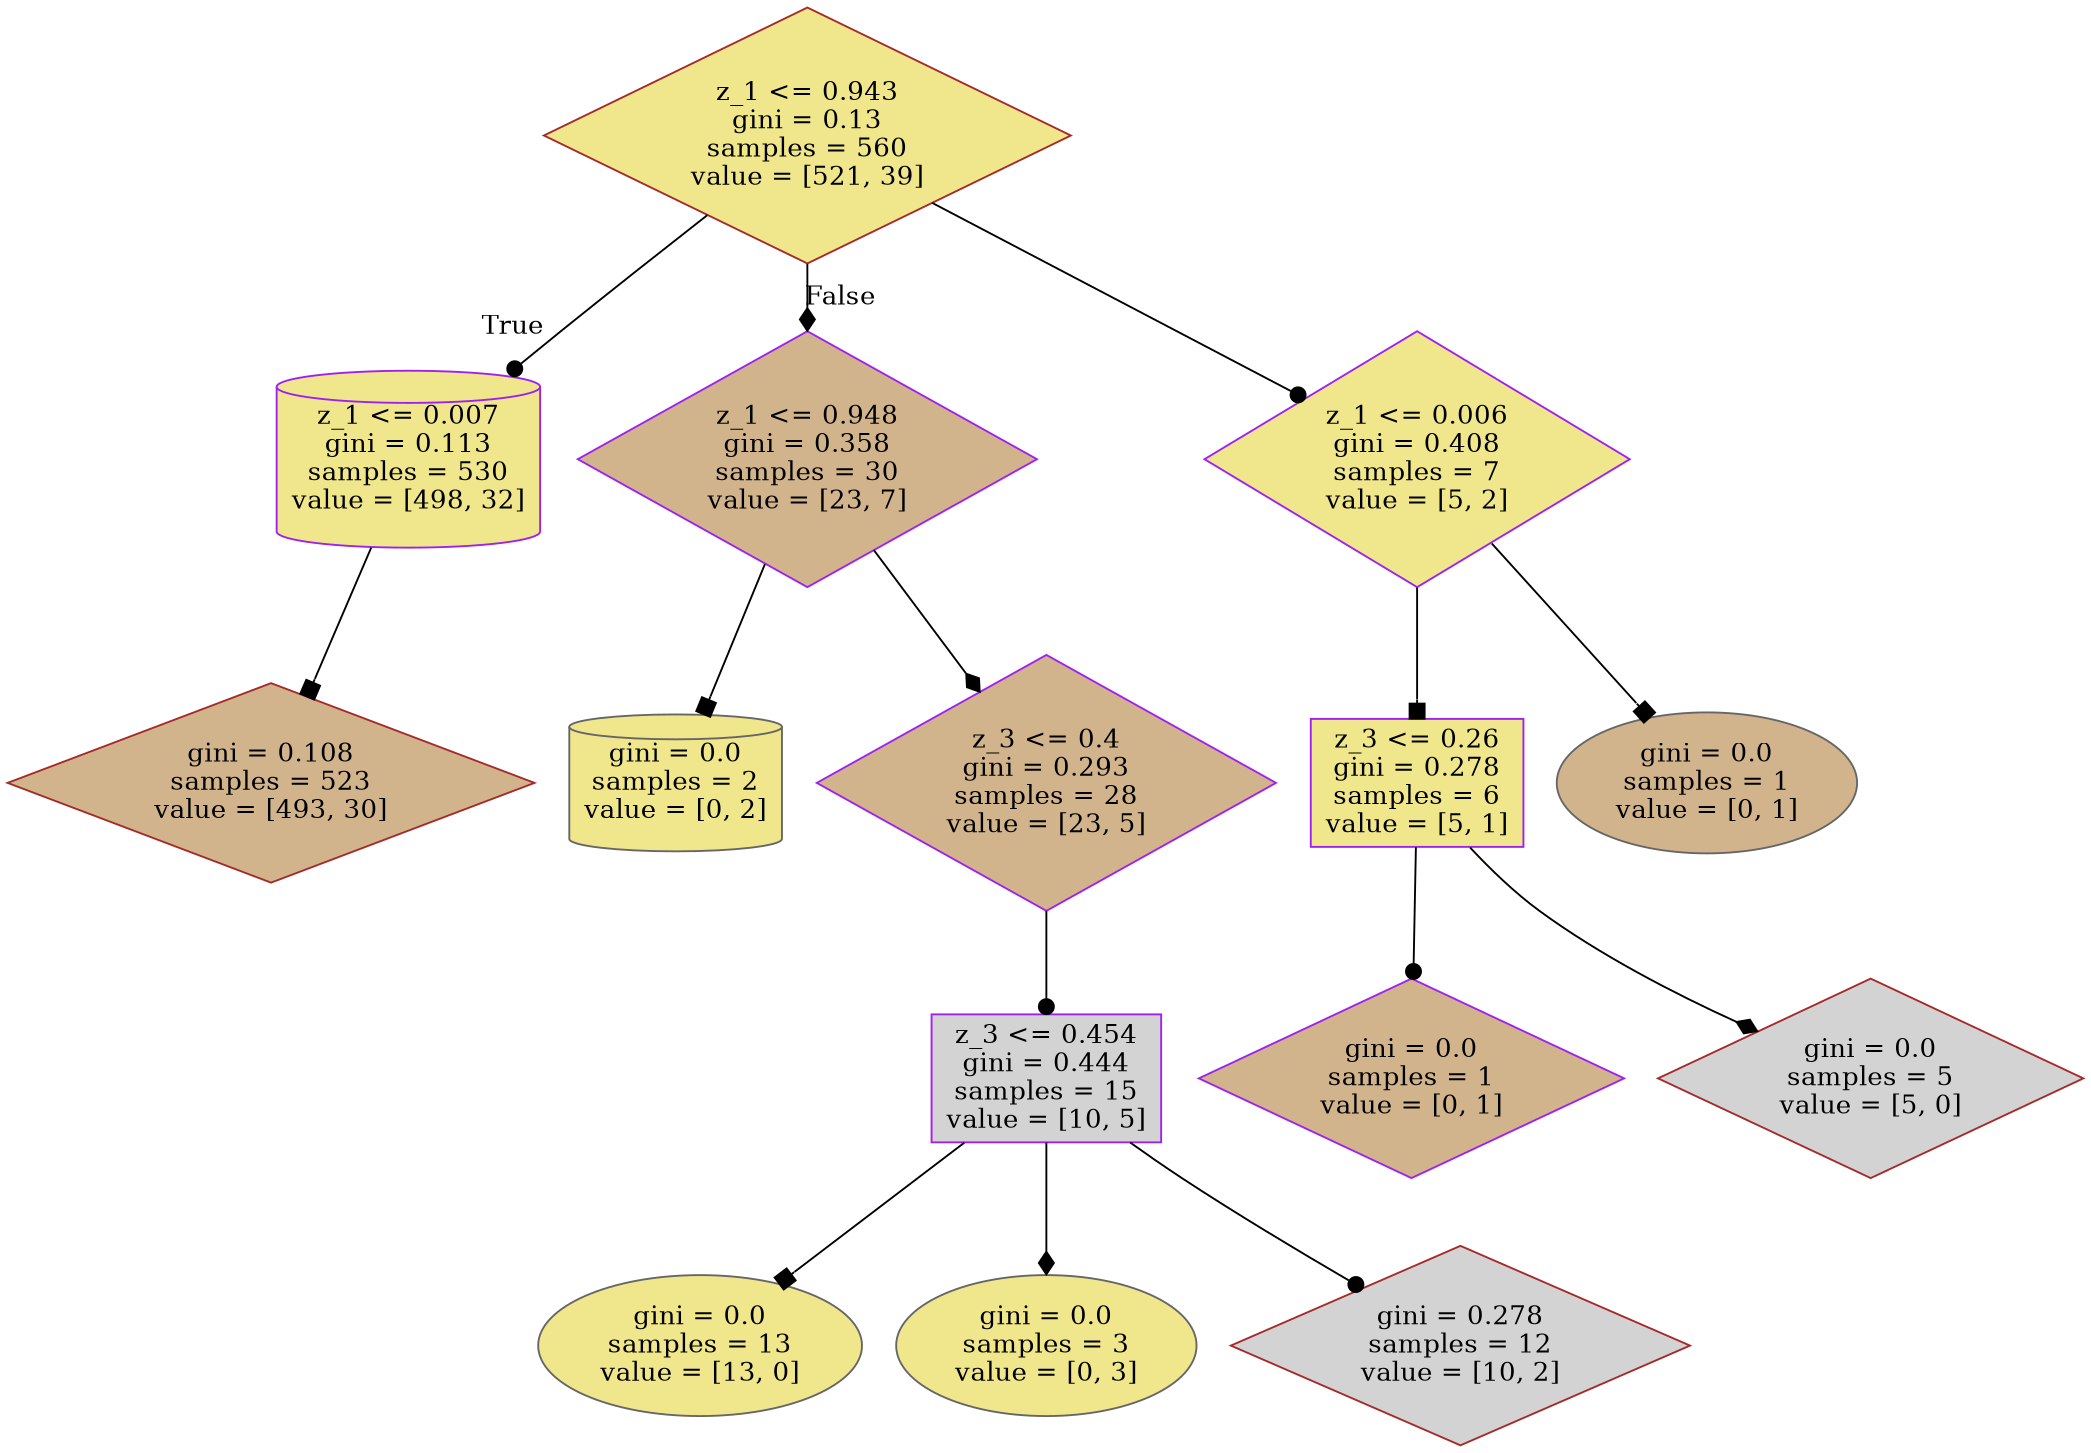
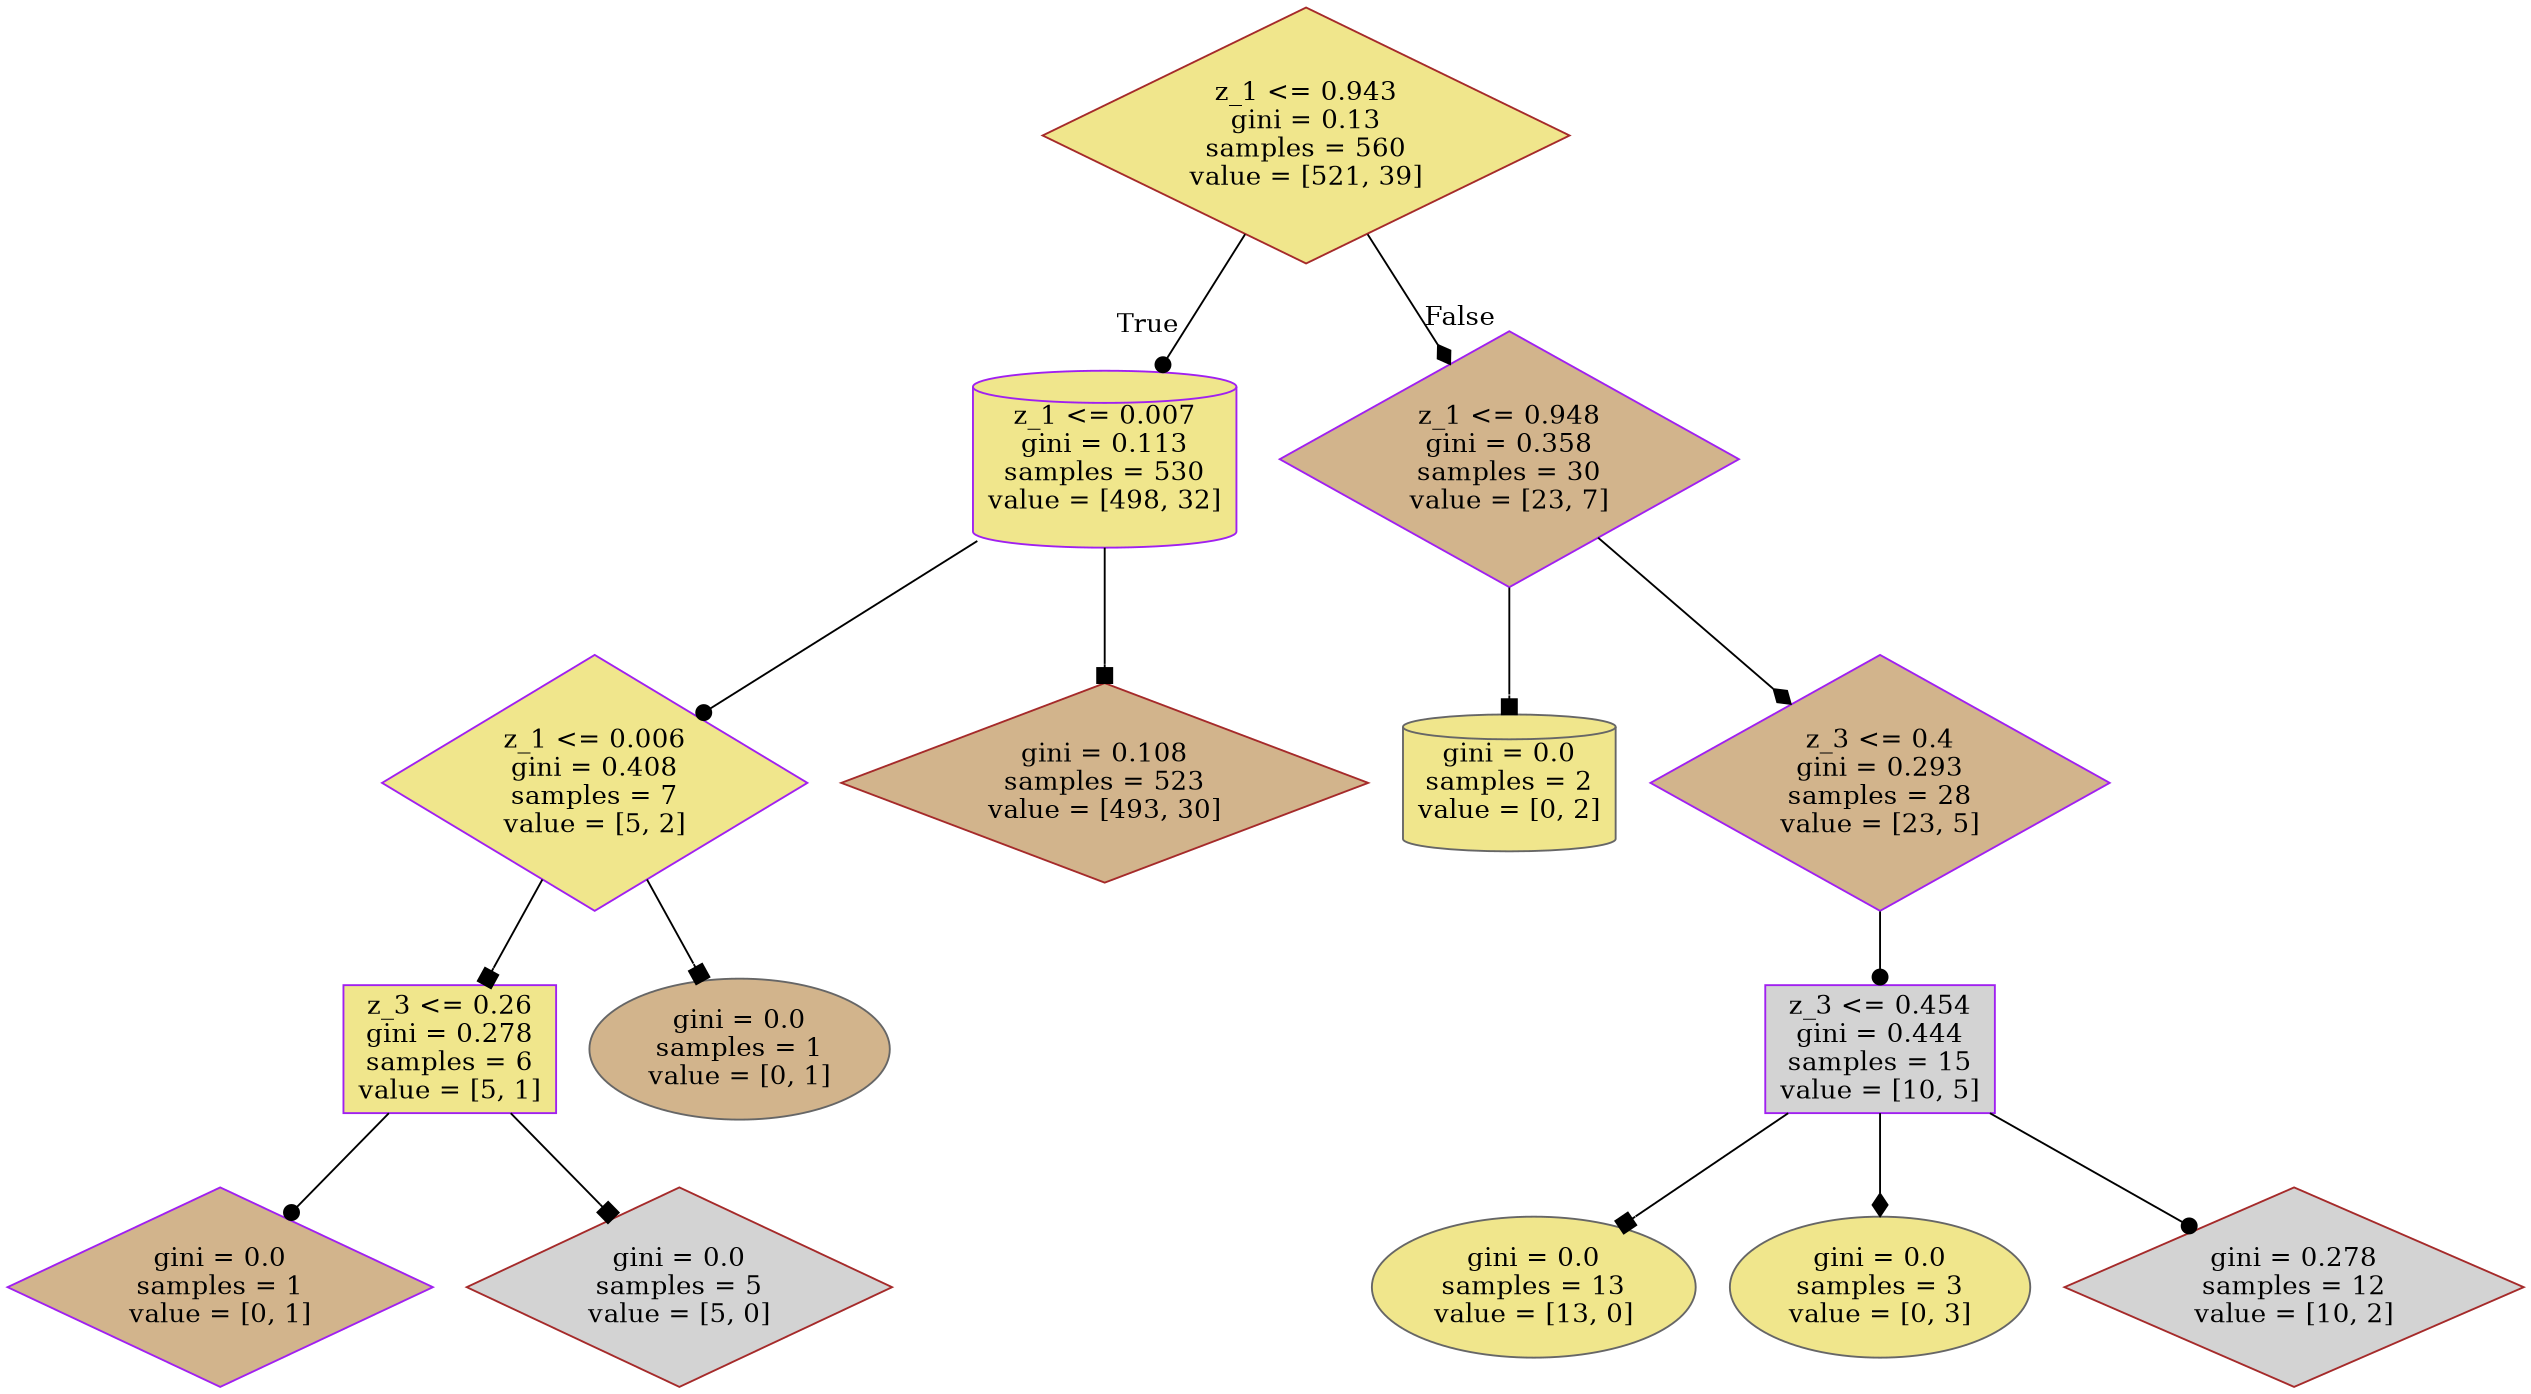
edge "z_1 <= 0.943 gini = 0.13 samples = 560 value = [521, 39]" -> "z_1 <= 0.006 gini = 0.408 samples = 7 value = [5, 2]": now "z_1 <= 0.007 gini = 0.113 samples = 530 value = [498, 32]" -> "z_1 <= 0.006 gini = 0.408 samples = 7 value = [5, 2]"
edge "z_3 <= 0.26 gini = 0.278 samples = 6 value = [5, 1]" -> "gini = 0.0 samples = 5 value = [5, 0]": arrowhead diamond -> box
